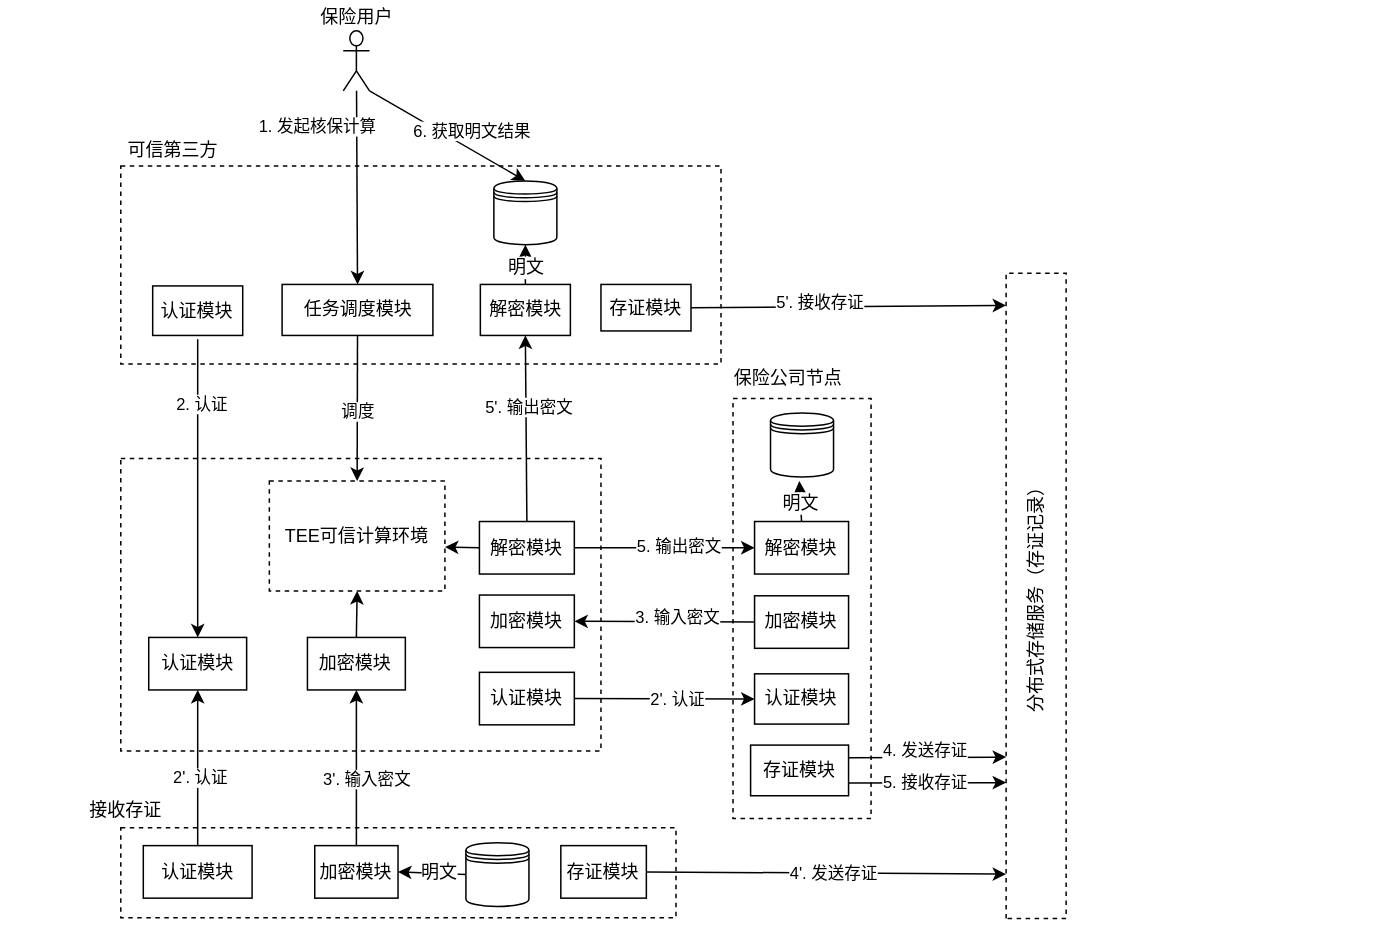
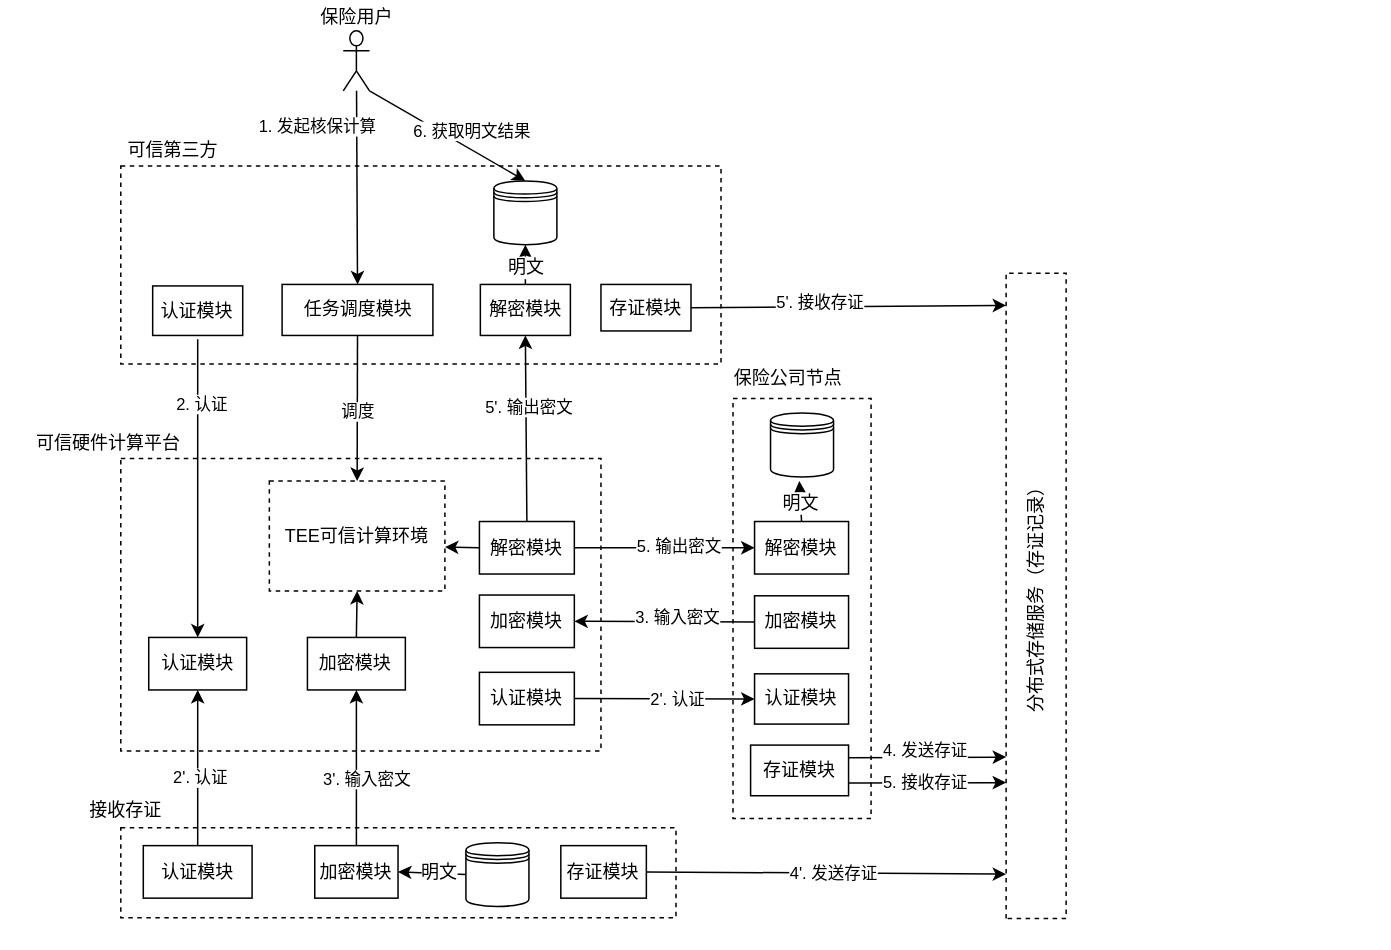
node "可信硬件计算平台": added
